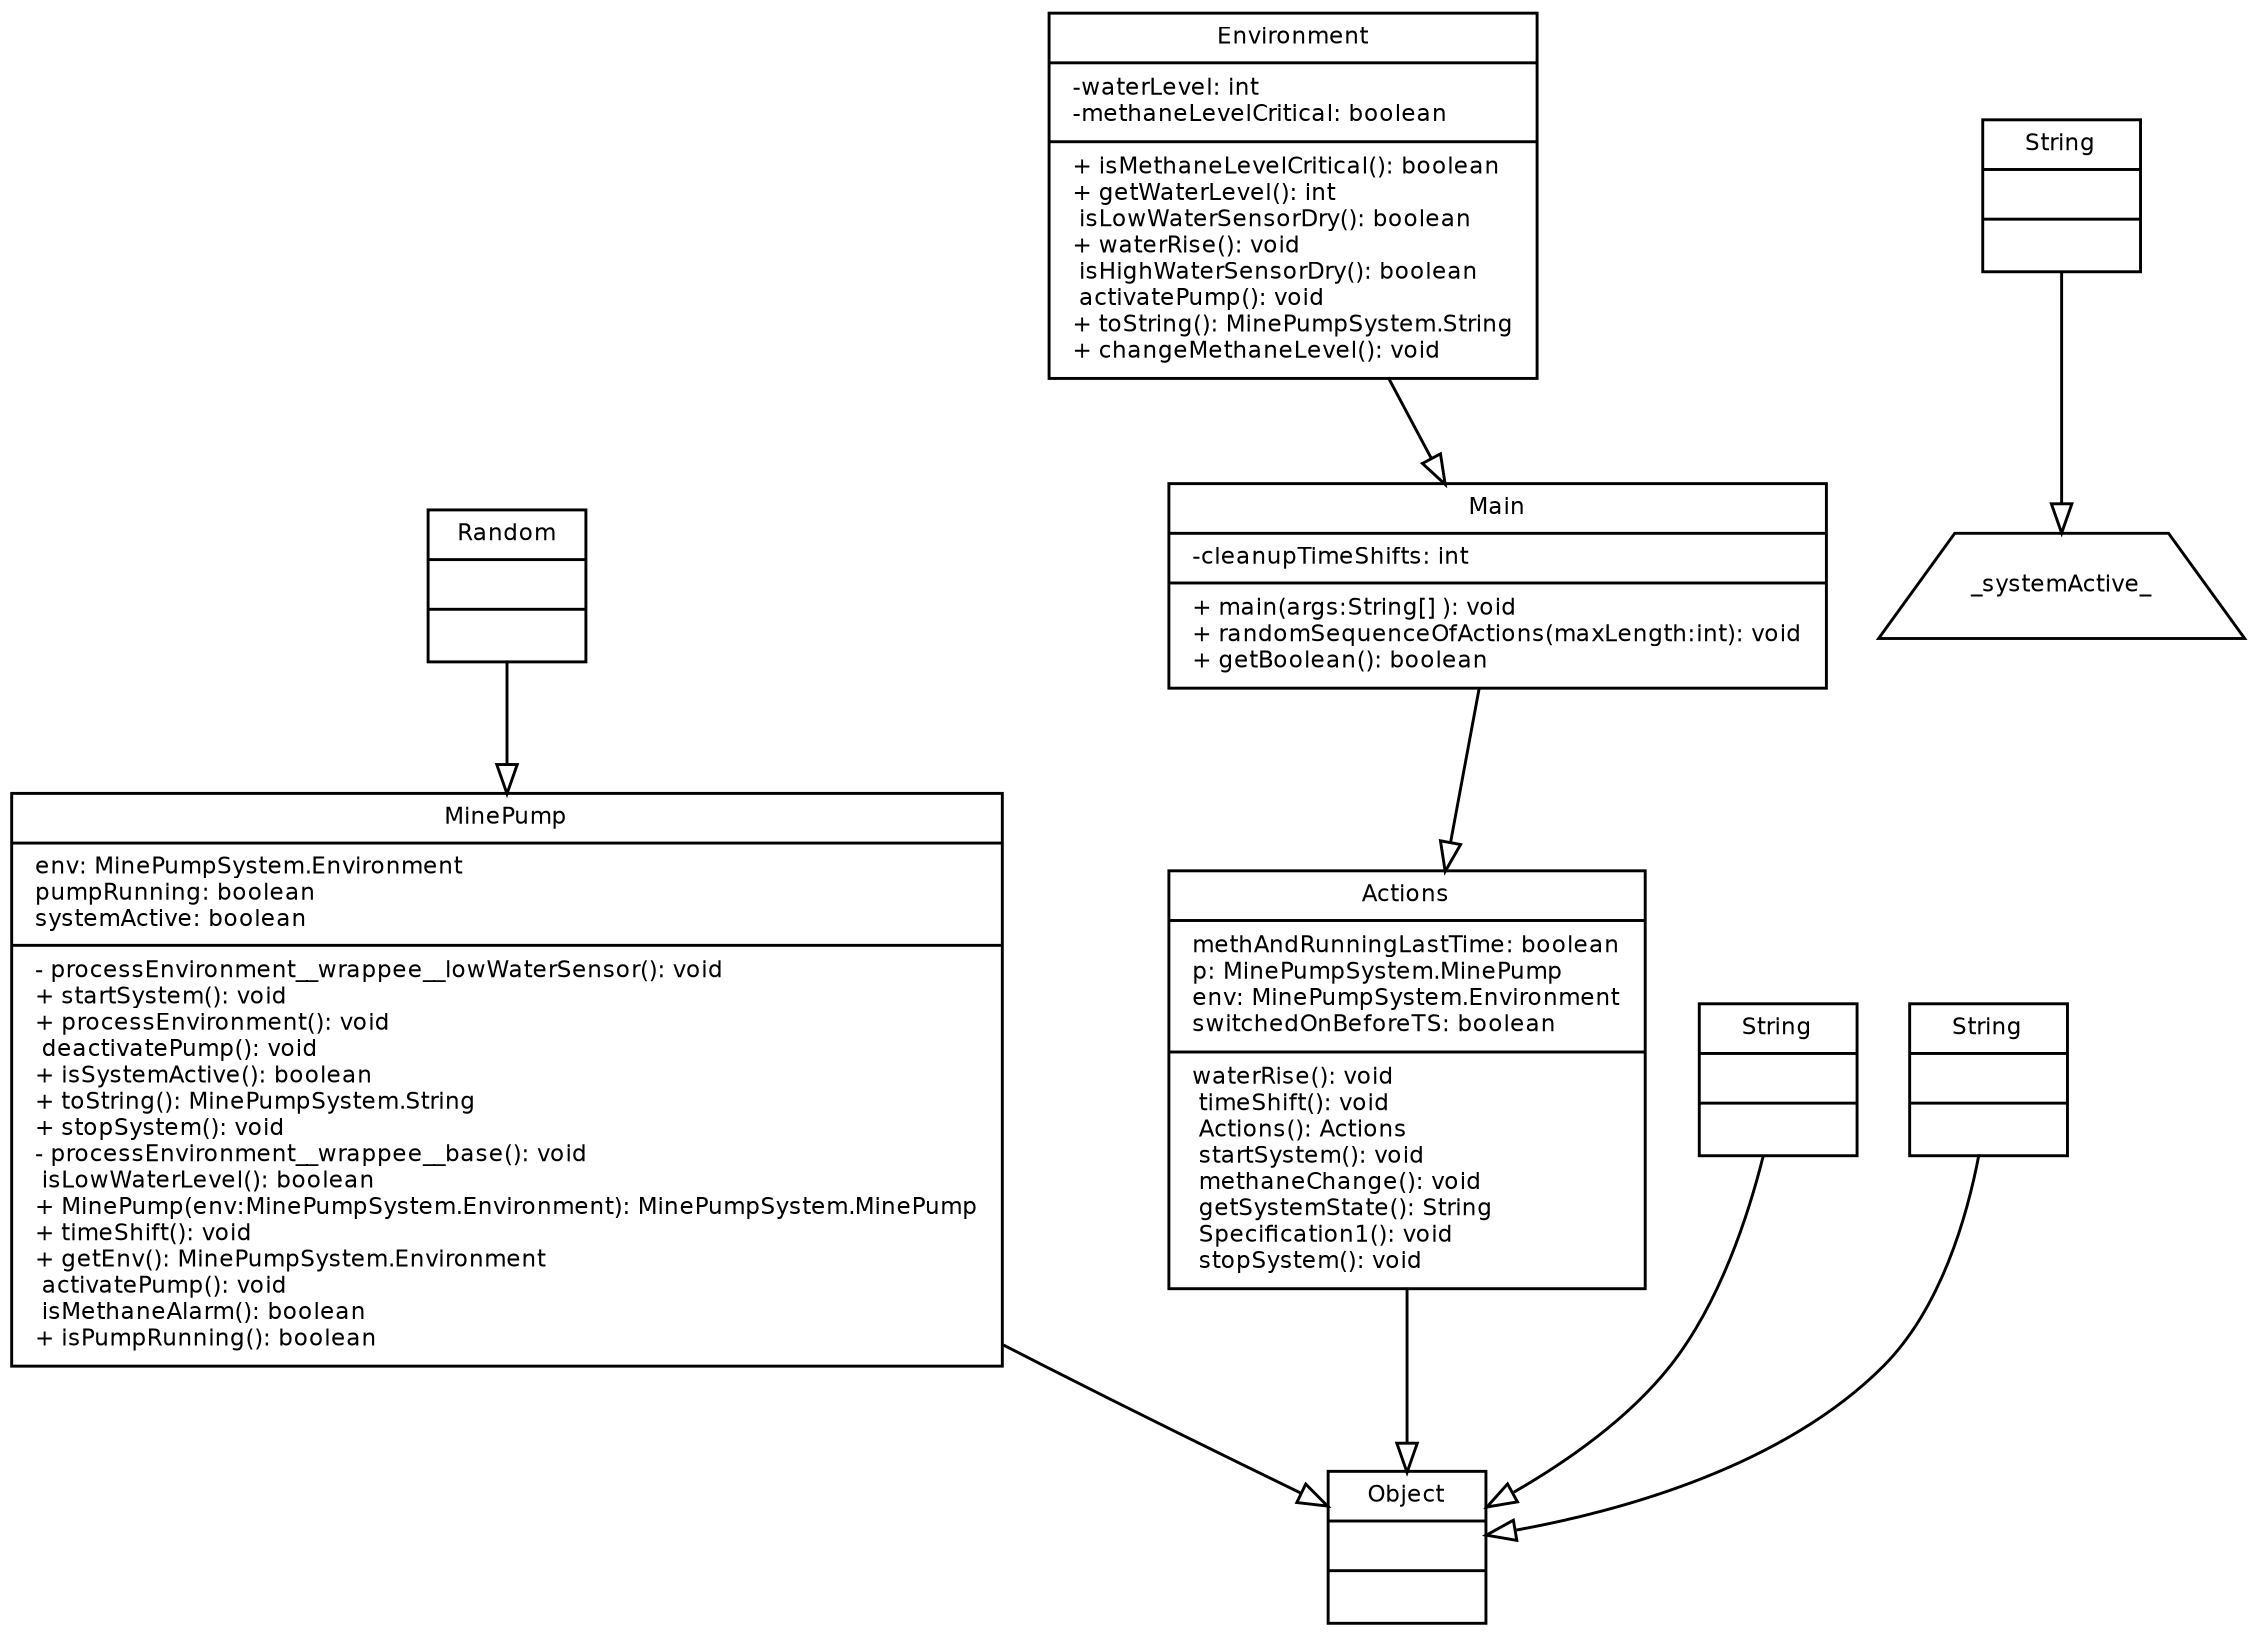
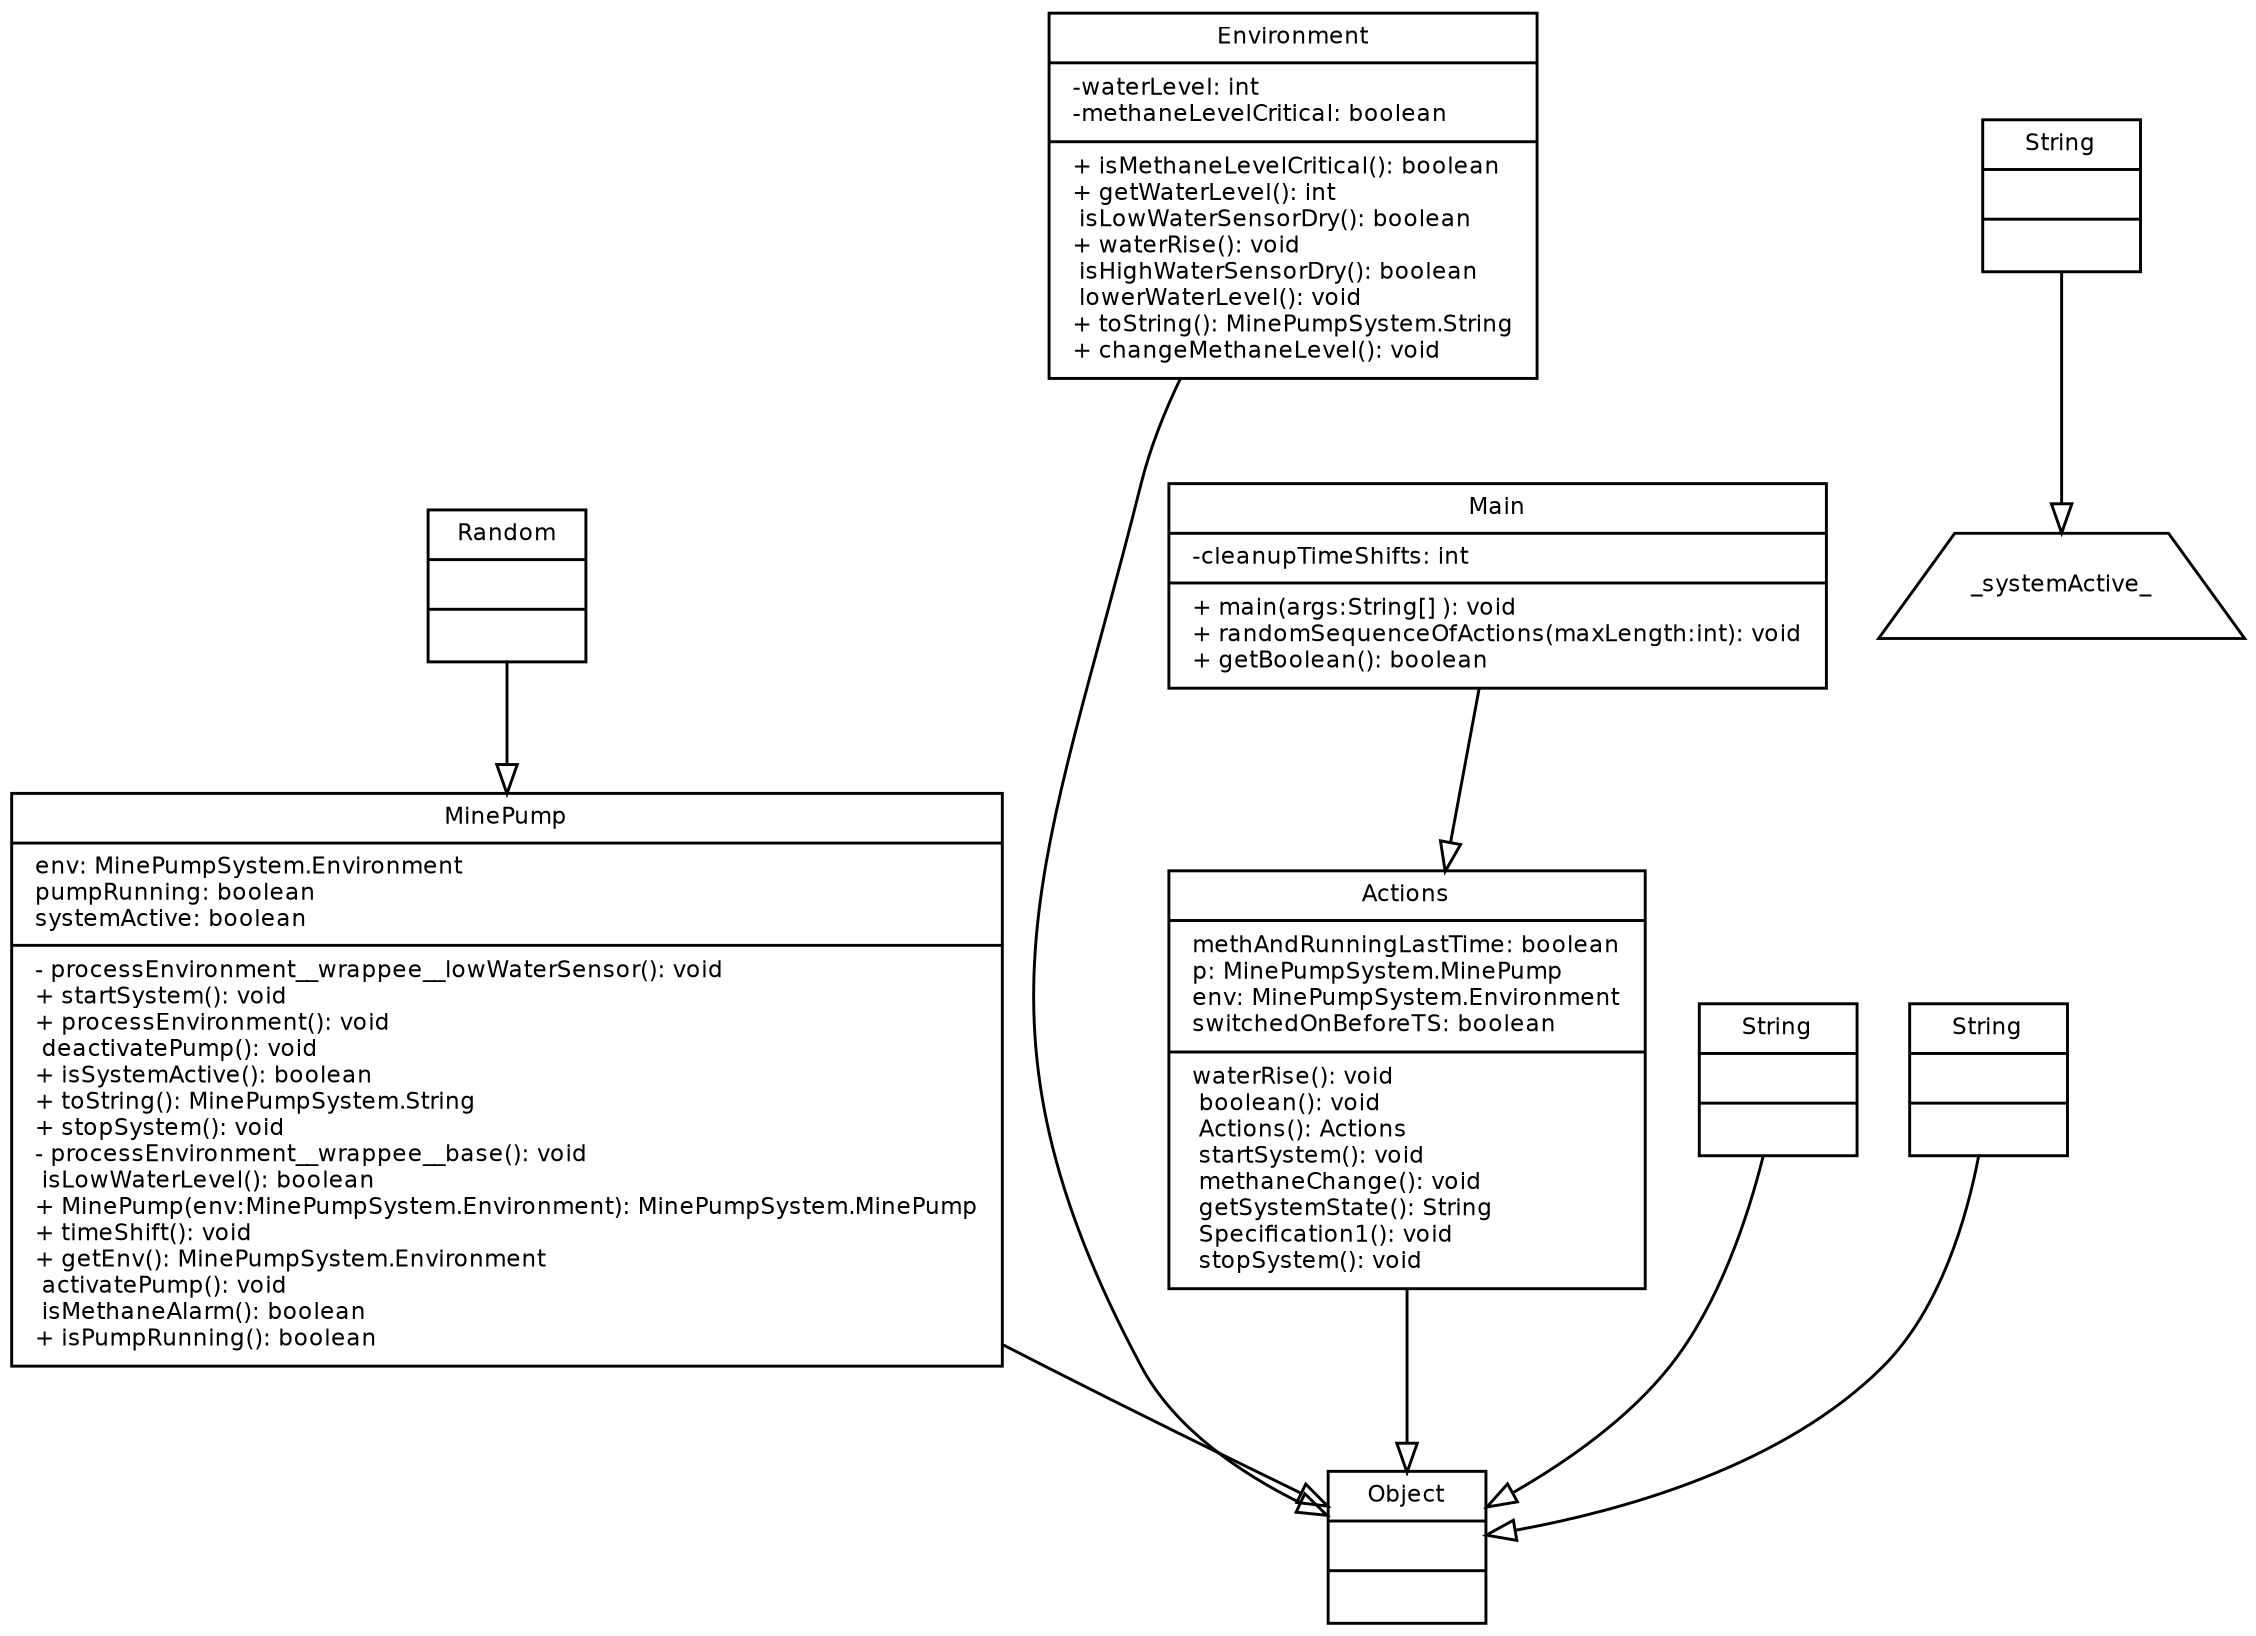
node "Environment": text "activatePump(): void" -> "lowerWaterLevel(): void"
edge "Environment" -> "Main": now "Environment" -> "Object"
node "Actions": text "timeShift(): void" -> "boolean(): void"
